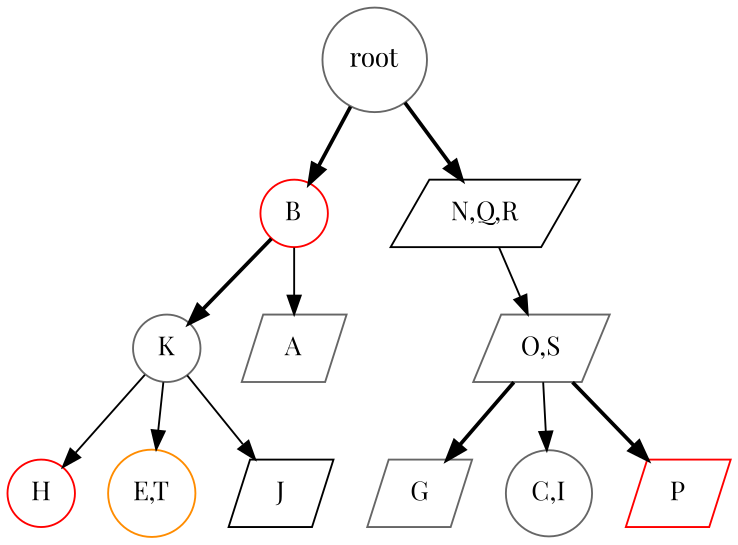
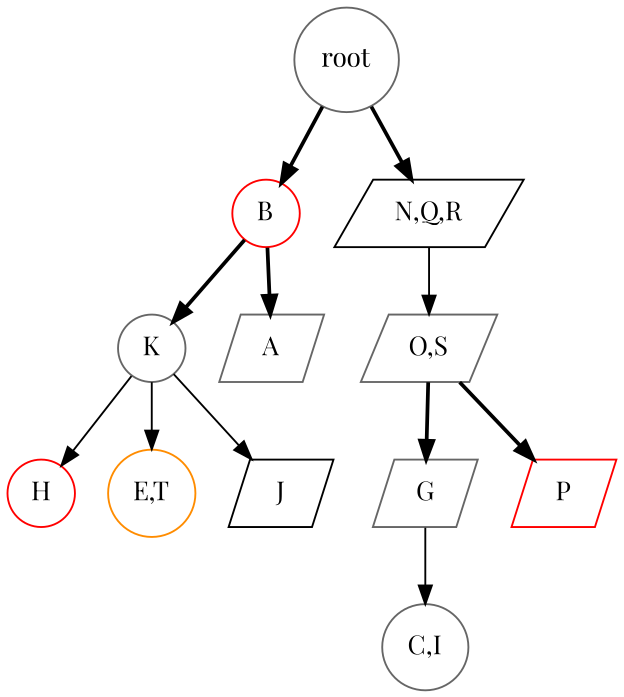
edge "B" -> "A": style solid -> bold
edge "O,S" -> "C,I": now "G" -> "C,I"
